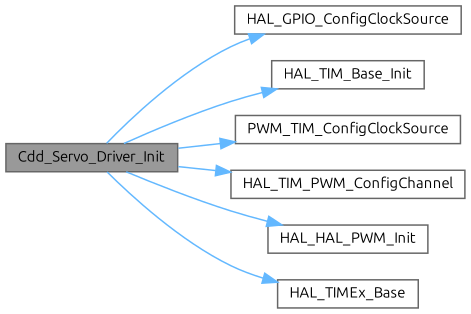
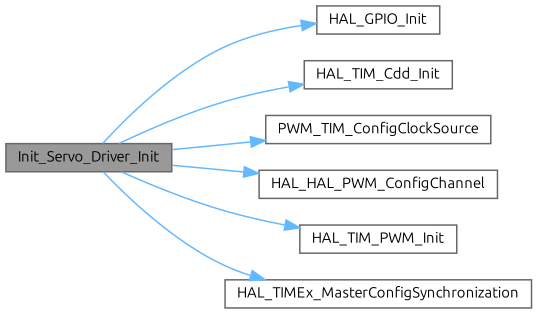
node "HAL_GPIO_ConfigClockSource": label "HAL_GPIO_ConfigClockSource" -> "HAL_GPIO_Init"
node "HAL_TIM_Base_Init": label "HAL_TIM_Base_Init" -> "HAL_TIM_Cdd_Init"
node "Cdd_Servo_Driver_Init": label "Cdd_Servo_Driver_Init" -> "Init_Servo_Driver_Init"
node "HAL_TIM_PWM_ConfigChannel": label "HAL_TIM_PWM_ConfigChannel" -> "HAL_HAL_PWM_ConfigChannel"
node "HAL_HAL_PWM_Init": label "HAL_HAL_PWM_Init" -> "HAL_TIM_PWM_Init"
node "HAL_TIMEx_Base": label "HAL_TIMEx_Base" -> "HAL_TIMEx_MasterConfigSynchronization"
